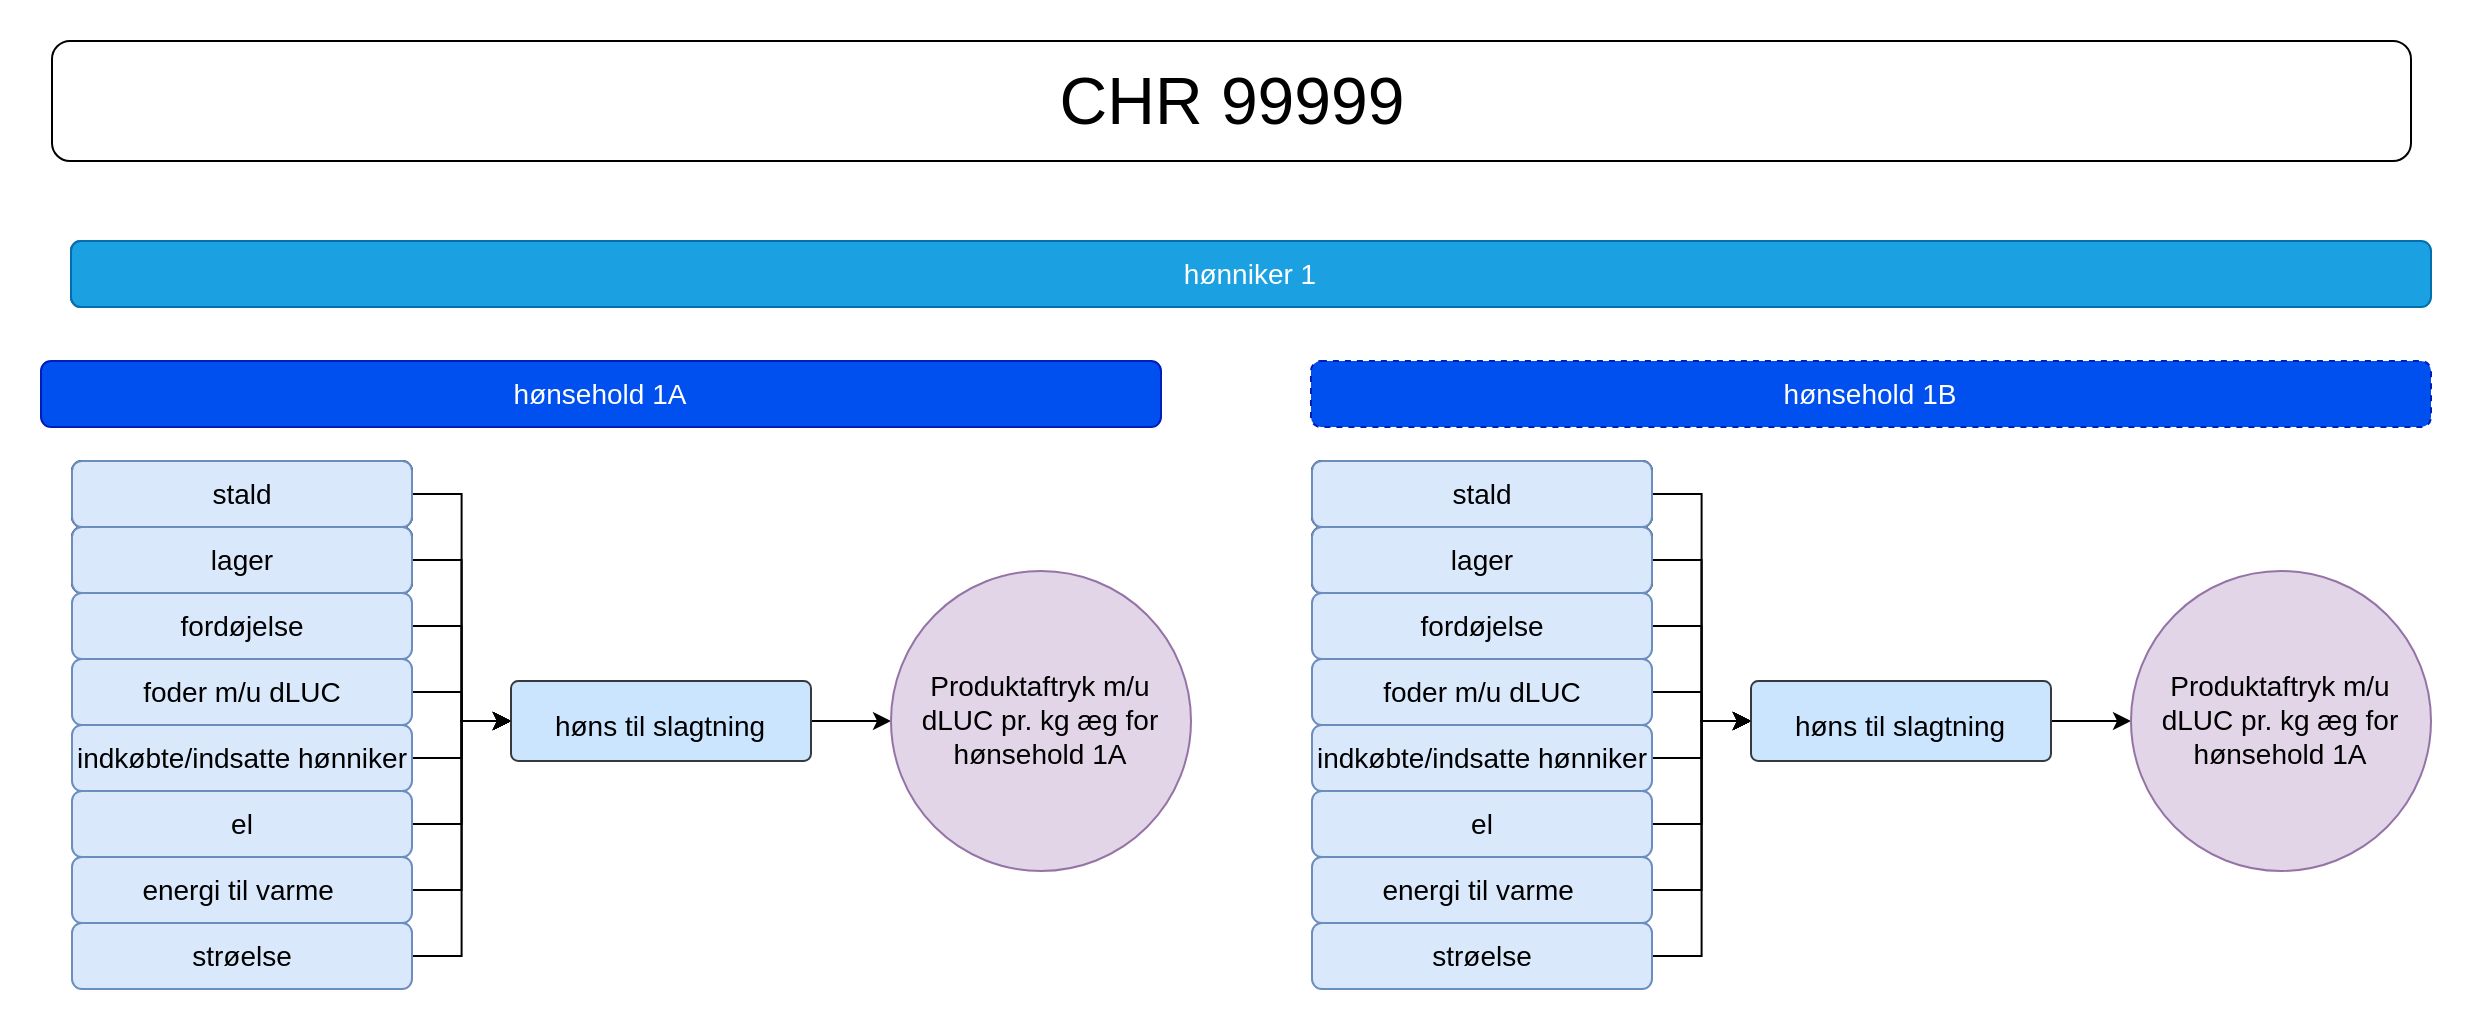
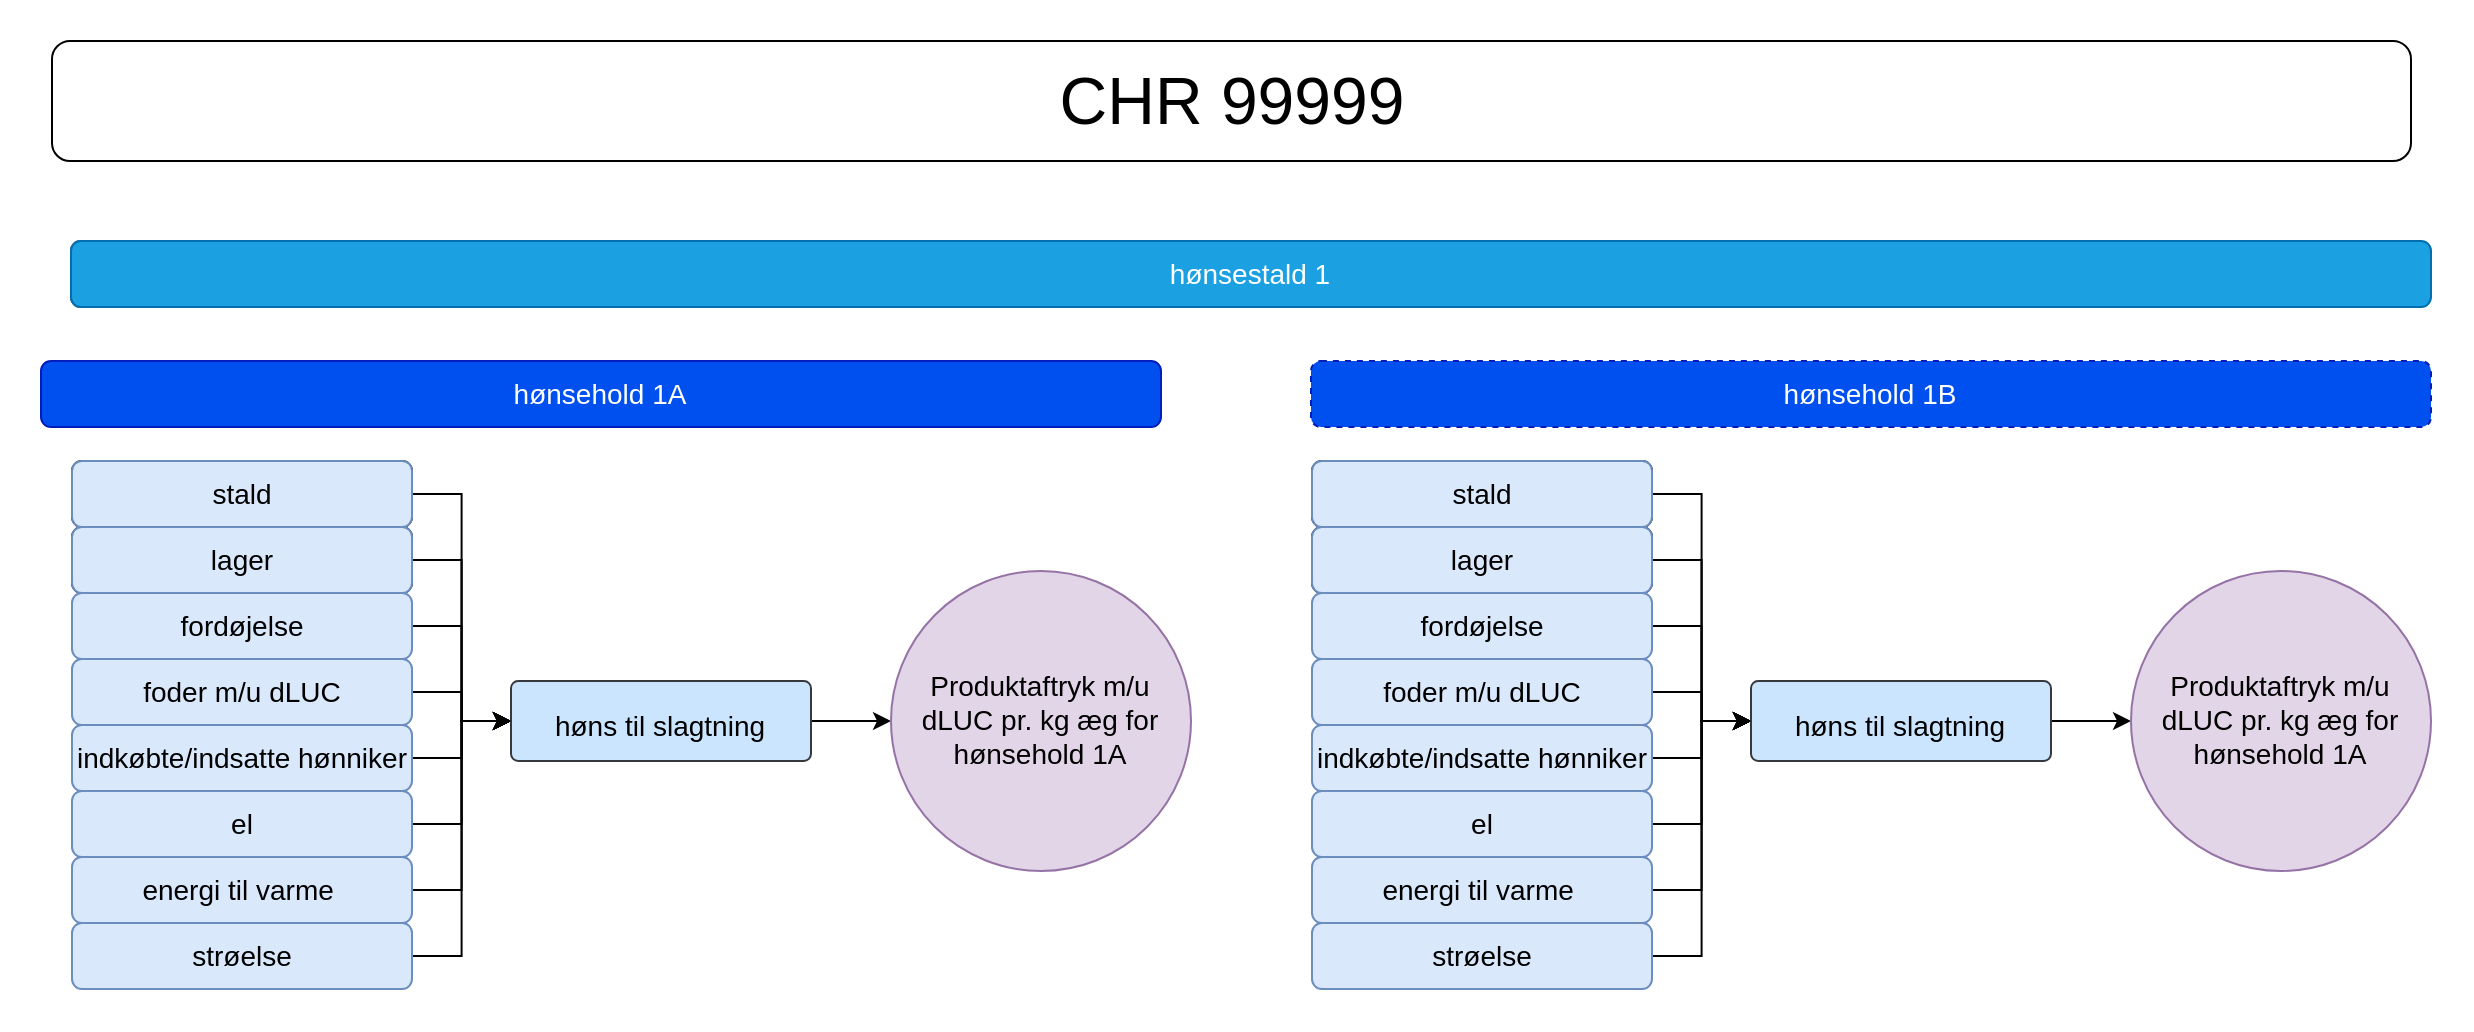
node "hønniker 1": label "hønniker 1" -> "hønsestald 1"
